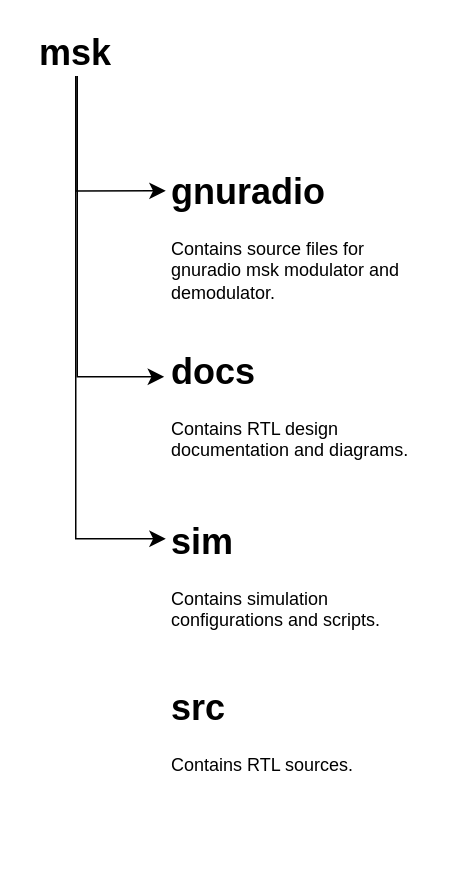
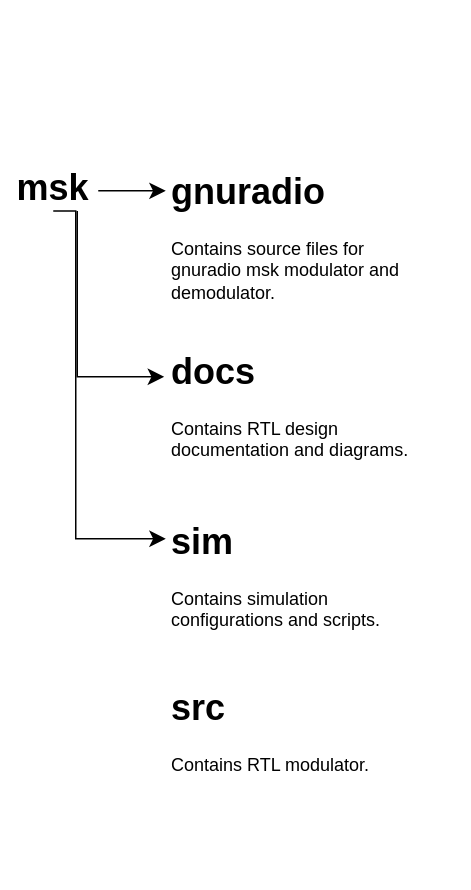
node "msk": moved (76, 53) -> (53, 188)
node "src Contains RTL sources.": label "src Contains RTL sources." -> "src Contains RTL modulator."
